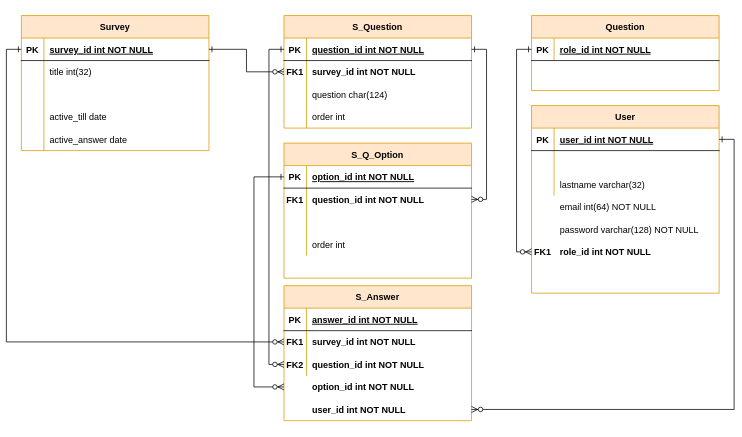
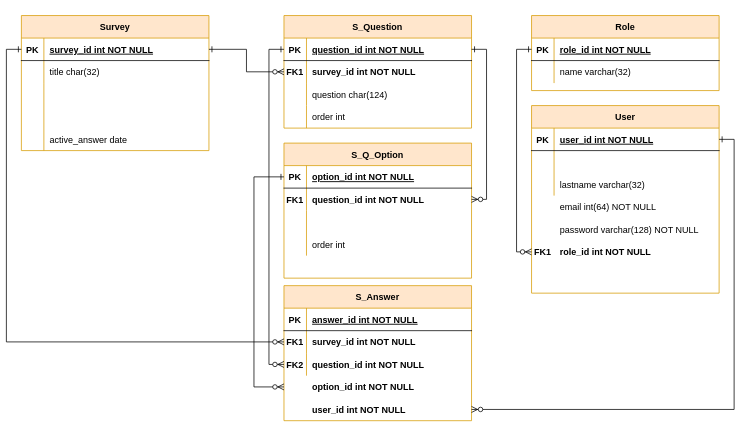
node "Question": label "Question" -> "Role"
node "title int(32)": label "title int(32)" -> "title char(32)"
node "name varchar(32)": added
node "active_till date": removed
